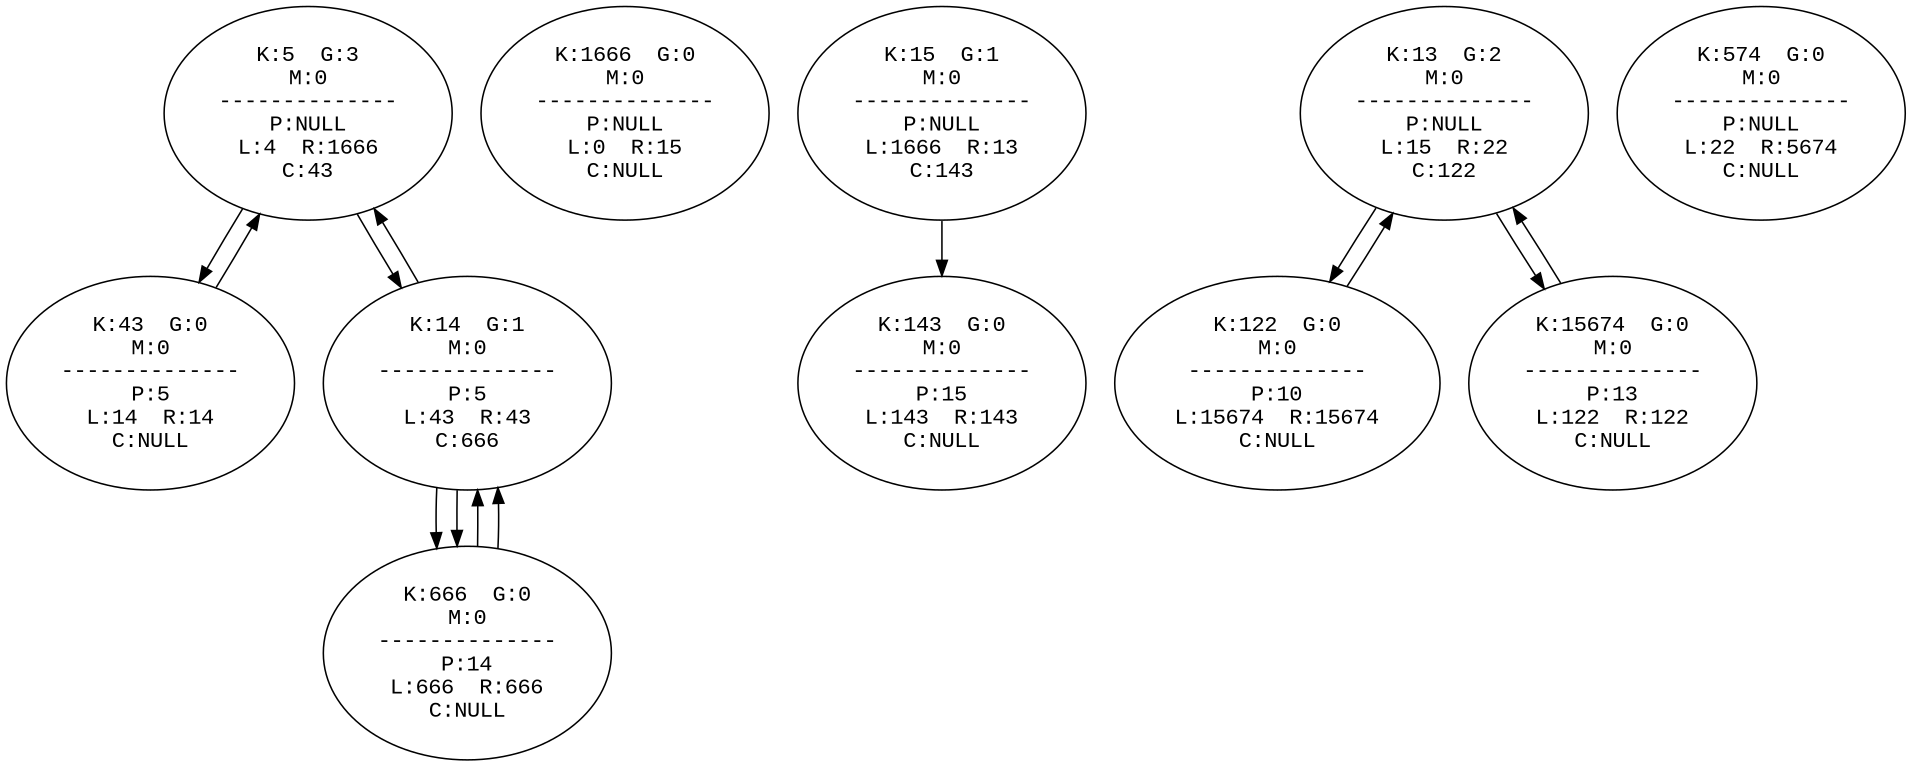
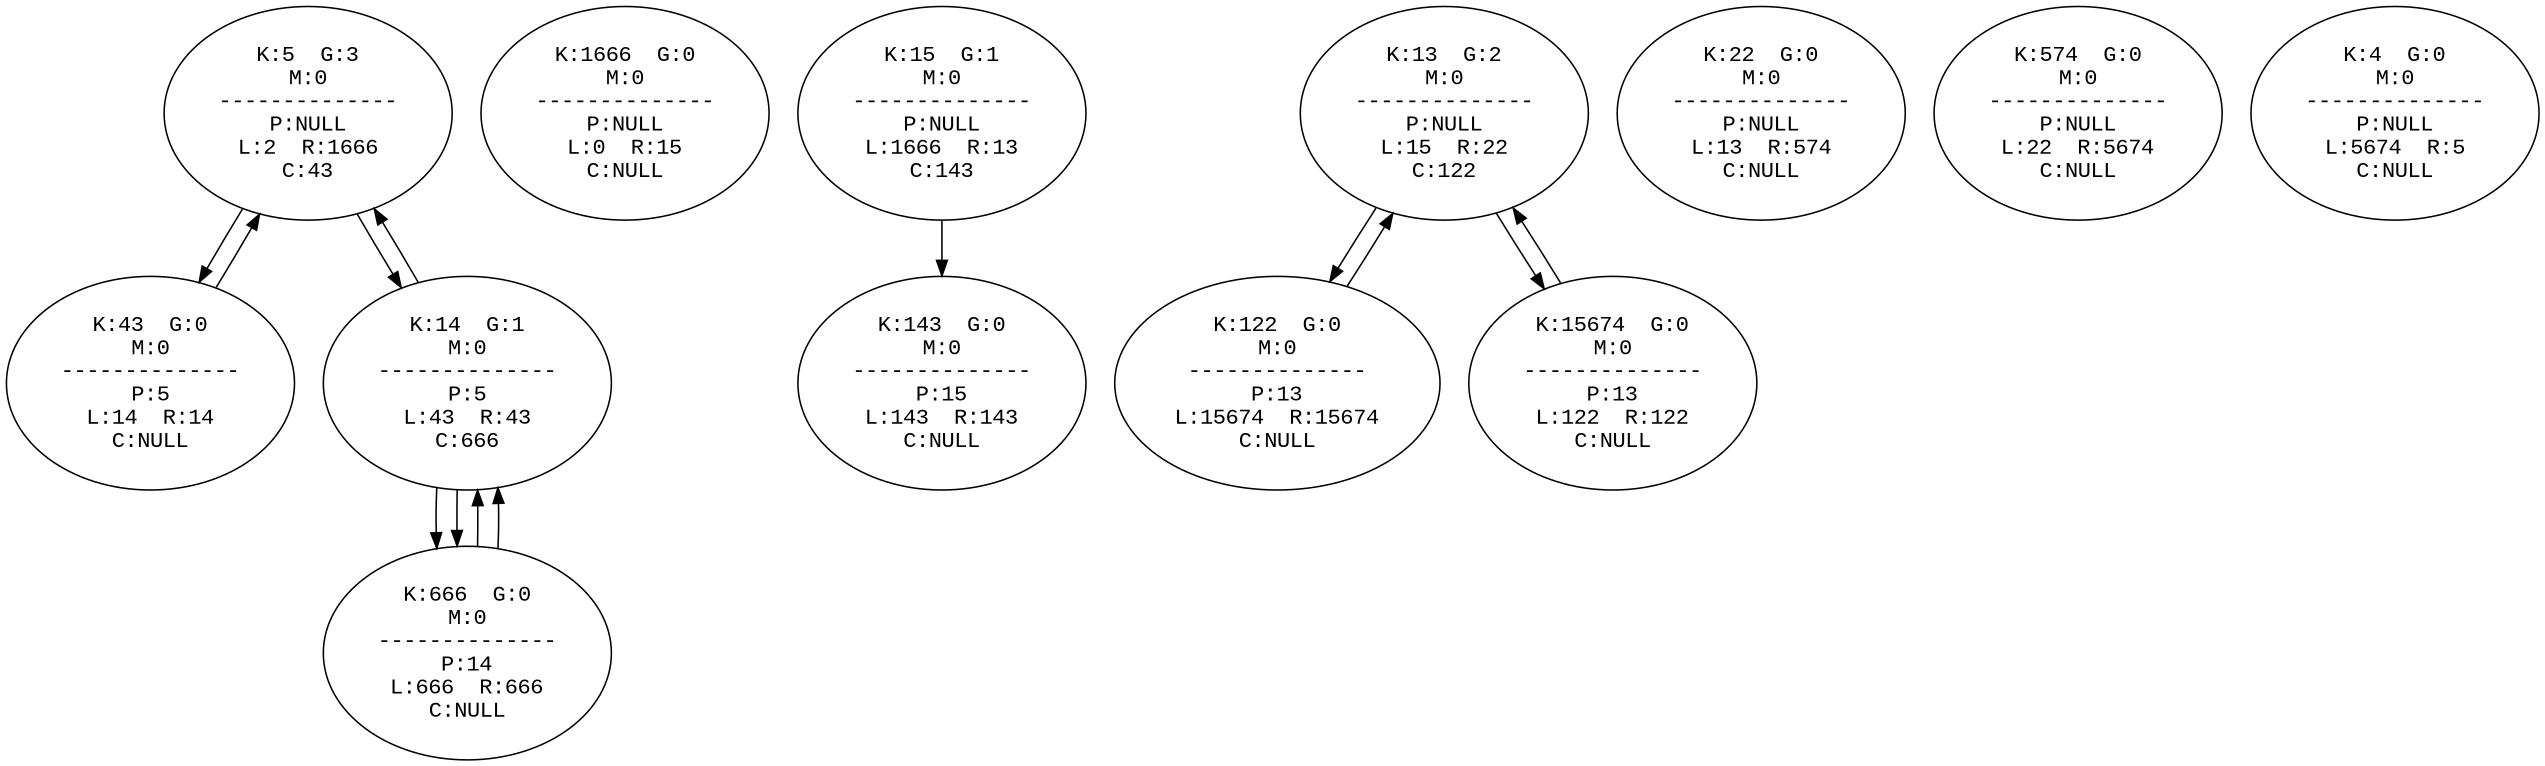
node "K:5  G:3 M:0 -------------- P:NULL L:4  R:1666 C:43": label "K:5  G:3 M:0 -------------- P:NULL L:4  R:1666 C:43" -> "K:5  G:3 M:0 -------------- P:NULL L:2  R:1666 C:43"
node "K:22  G:0 M:0 -------------- P:NULL L:13  R:574 C:NULL": added
node "K:4  G:0 M:0 -------------- P:NULL L:5674  R:5 C:NULL": added
node "K:122  G:0 M:0 -------------- P:10 L:15674  R:15674 C:NULL": label "K:122  G:0 M:0 -------------- P:10 L:15674  R:15674 C:NULL" -> "K:122  G:0 M:0 -------------- P:13 L:15674  R:15674 C:NULL"
